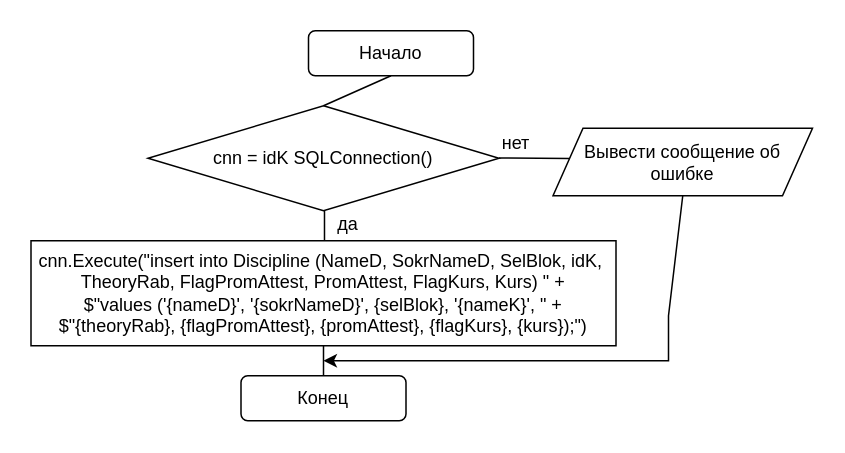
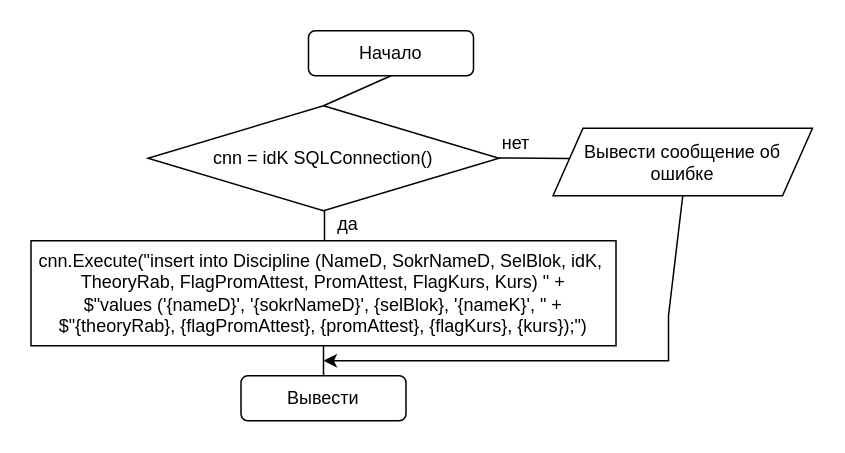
node "Конец": label "Конец" -> "Вывести"
